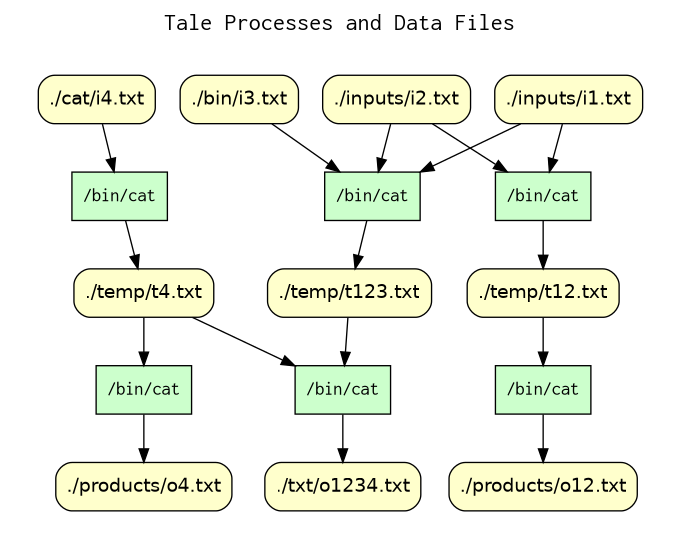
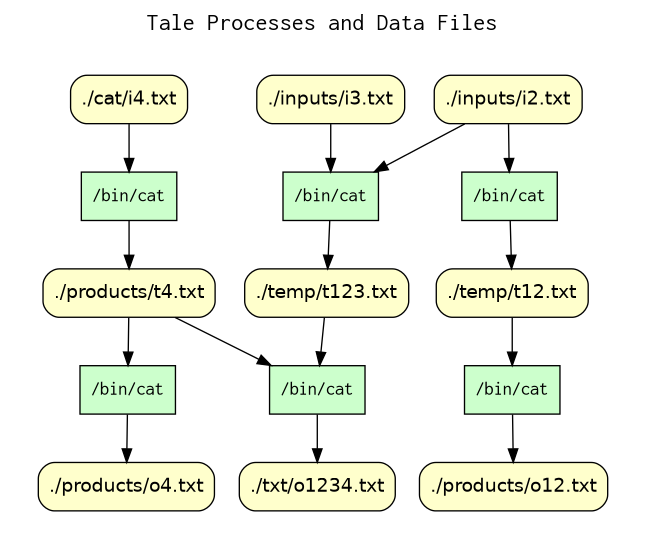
node "./bin/i3.txt": label "./bin/i3.txt" -> "./inputs/i3.txt"
node "./inputs/i1.txt": removed
node "./temp/t4.txt": label "./temp/t4.txt" -> "./products/t4.txt"
